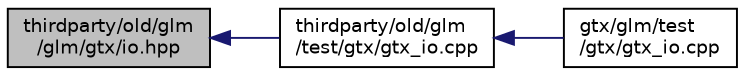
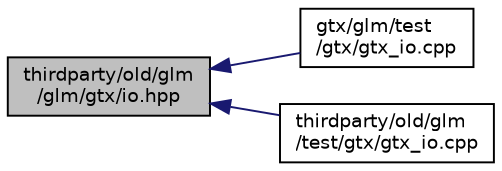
edge "gtx/glm/test /gtx/gtx_io.cpp" -> "thirdparty/old/glm /test/gtx/gtx_io.cpp": now "gtx/glm/test /gtx/gtx_io.cpp" -> "thirdparty/old/glm /glm/gtx/io.hpp"
